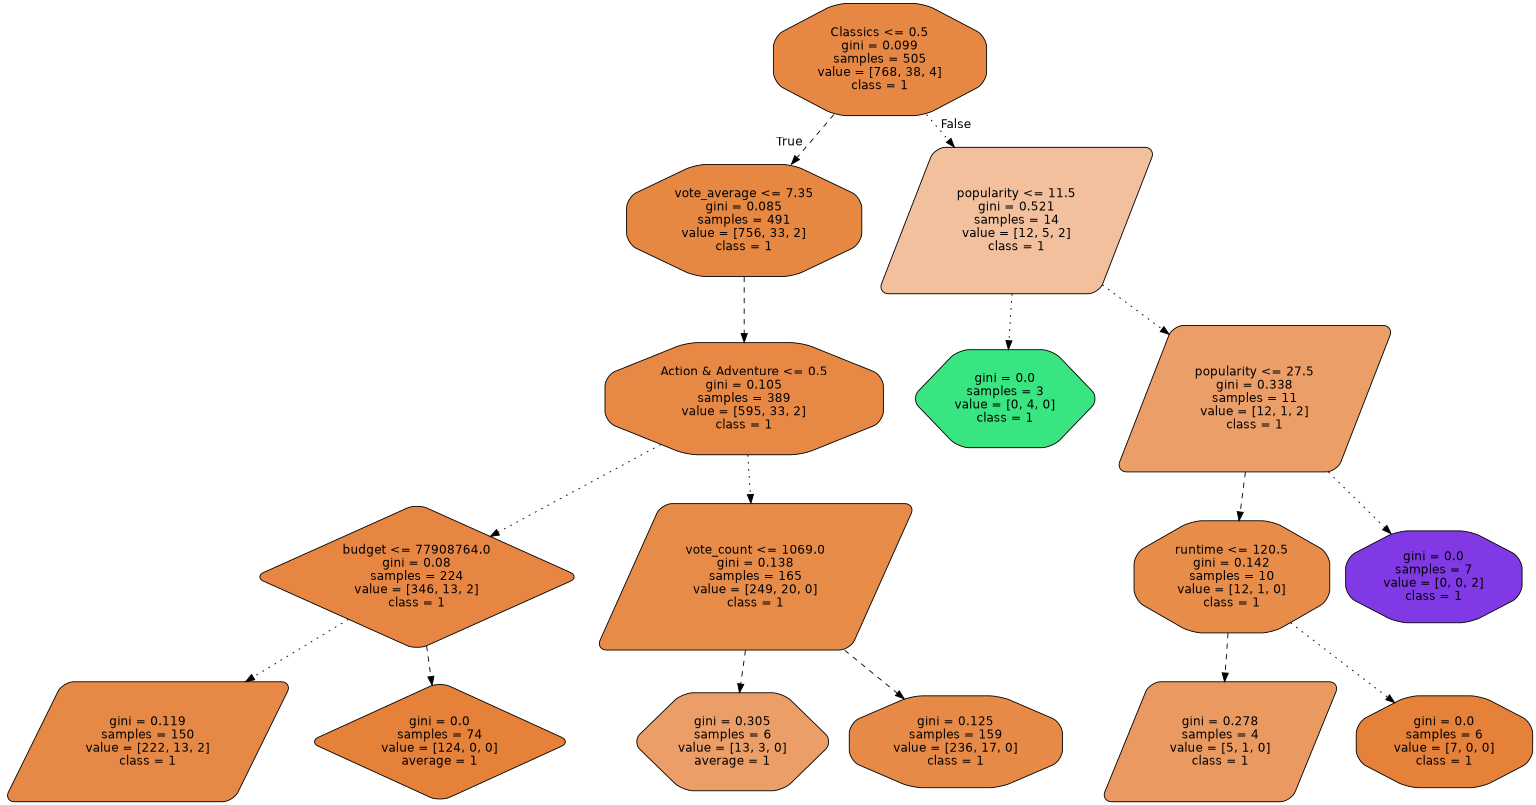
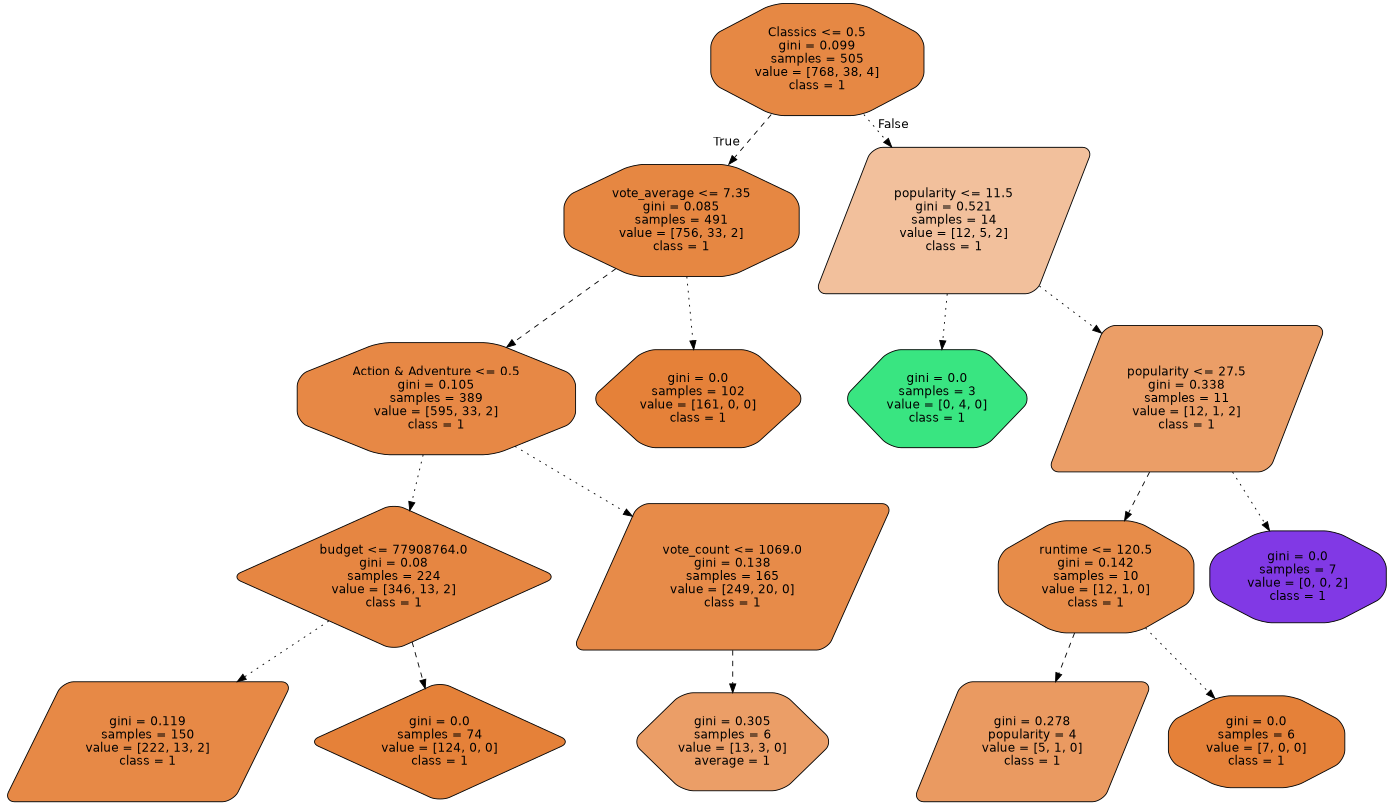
node "gini = 0.0 samples = 102 value = [161, 0, 0] class = 1": added
node "gini = 0.0 samples = 74 value = [124, 0, 0] average = 1": label "gini = 0.0 samples = 74 value = [124, 0, 0] average = 1" -> "gini = 0.0 samples = 74 value = [124, 0, 0] class = 1"
node "gini = 0.125 samples = 159 value = [236, 17, 0] class = 1": removed
node "gini = 0.278 samples = 4 value = [5, 1, 0] class = 1": label "gini = 0.278 samples = 4 value = [5, 1, 0] class = 1" -> "gini = 0.278 popularity = 4 value = [5, 1, 0] class = 1"
